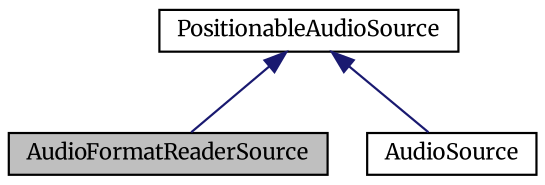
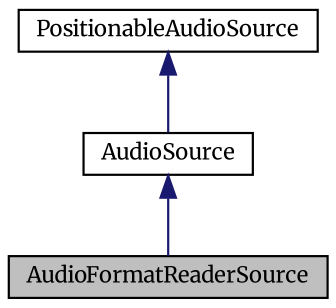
edge "AudioFormatReaderSource" -> "PositionableAudioSource": now "AudioFormatReaderSource" -> "AudioSource"
